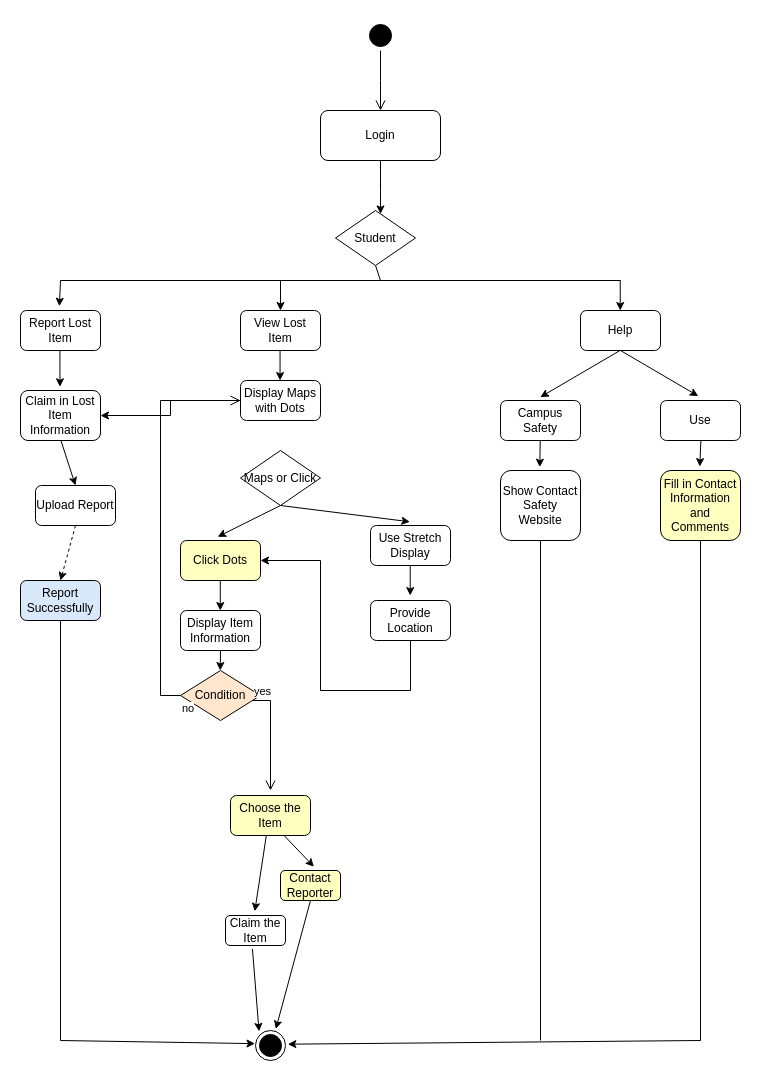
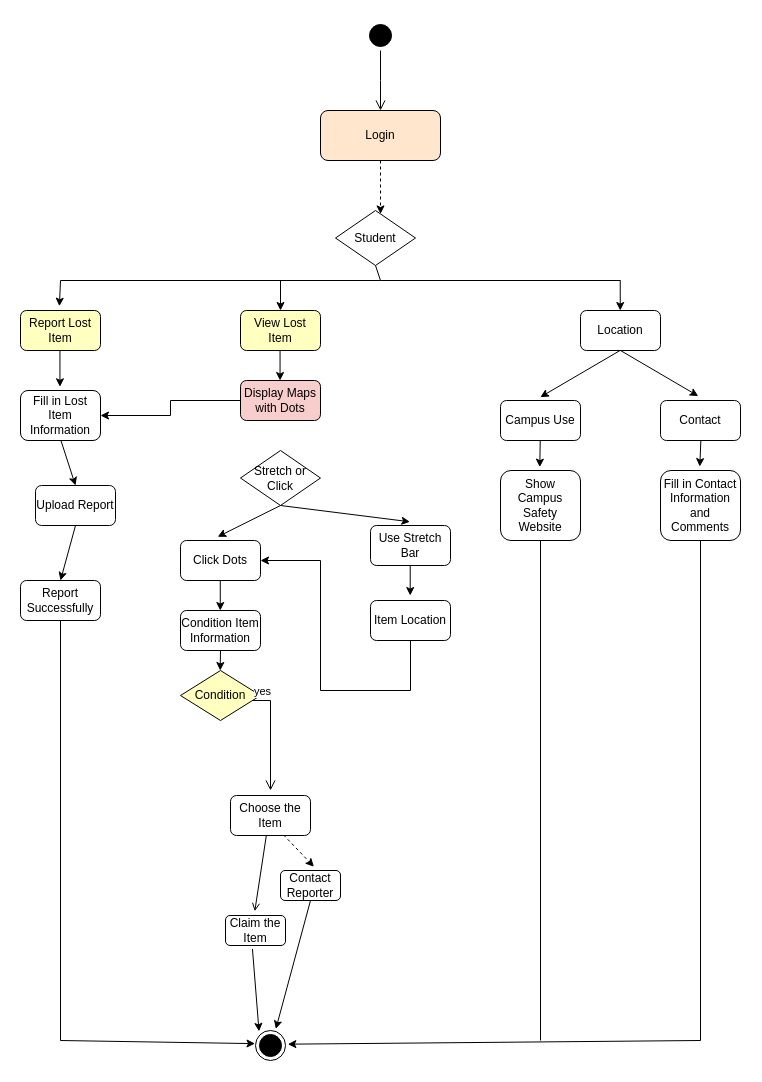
node "Login": fillcolor #ffffff -> #ffe6cc
edge "Login" -> "Student": style solid -> dashed
node "Report Lost Item": fillcolor #ffffff -> #ffffc0
node "View Lost Item": fillcolor #ffffff -> #ffffc0
node "Help": label "Help" -> "Location"
node "Display Maps with Dots": fillcolor #ffffff -> #f8cecc
node "Claim in Lost Item Information": label "Claim in Lost Item Information" -> "Fill in Lost Item Information"
node "Campus Safety": label "Campus Safety" -> "Campus Use"
node "Use": label "Use" -> "Contact"
node "Maps or Click": label "Maps or Click" -> "Stretch or Click"
node "Show Contact Safety Website": label "Show Contact Safety Website" -> "Show Campus Safety Website"
node "Fill in Contact Information and Comments": fillcolor #ffffc0 -> #ffffff
node "Use Stretch Display": label "Use Stretch Display" -> "Use Stretch Bar"
edge "Upload Report" -> "Report Successfully": style dashed -> solid
edge "Condition" -> "Display Maps with Dots": removed, label "no"
node "Click Dots": fillcolor #ffffc0 -> #ffffff
node "Report Successfully": fillcolor #dae8fc -> #ffffff
node "Provide Location": label "Provide Location" -> "Item Location"
node "Display Item Information": label "Display Item Information" -> "Condition Item Information"
node "Condition": fillcolor #ffe6cc -> #ffffc0
node "Choose the Item": fillcolor #ffffc0 -> #ffffff
edge "Choose the Item" -> "Contact Reporter": style solid -> dashed
node "Contact Reporter": fillcolor #ffffc0 -> #ffffff
edge "Choose the Item" -> "Claim the Item": arrowhead classic -> open
